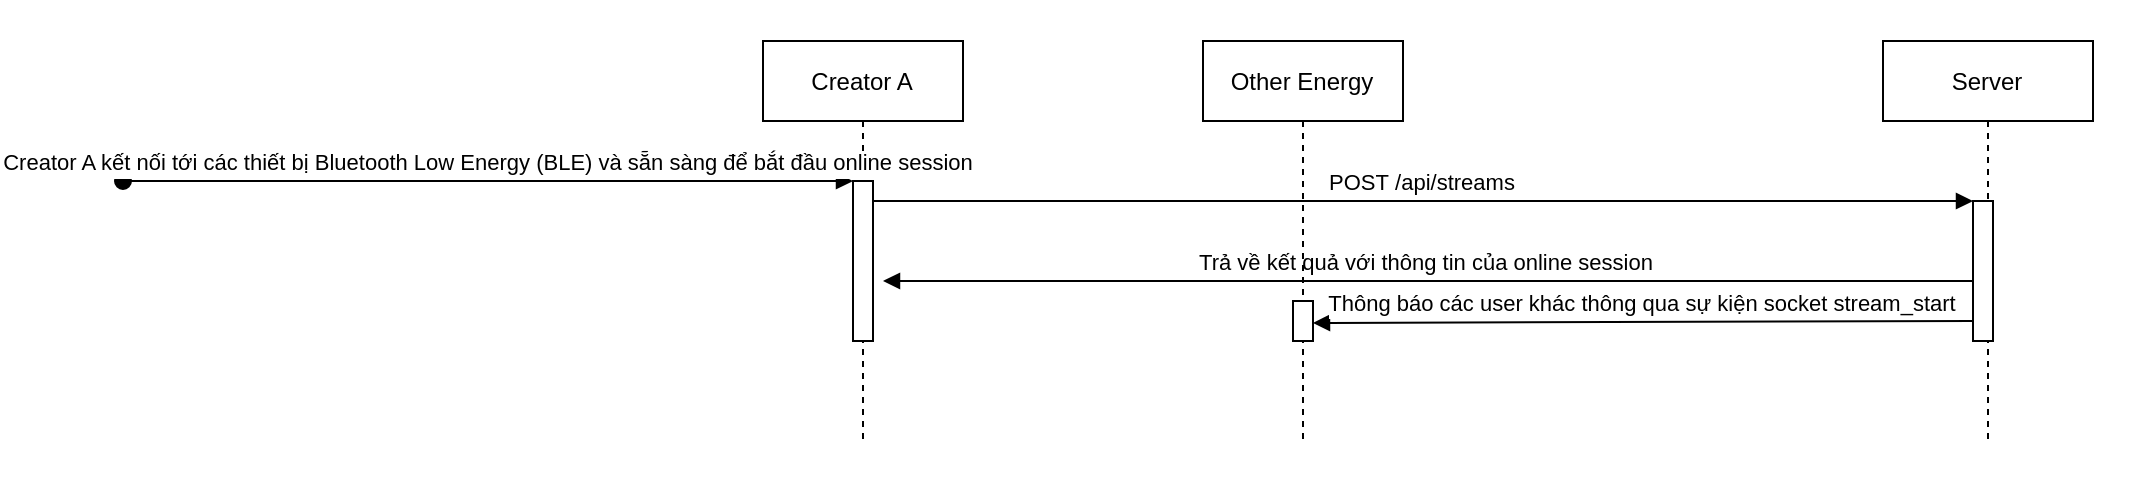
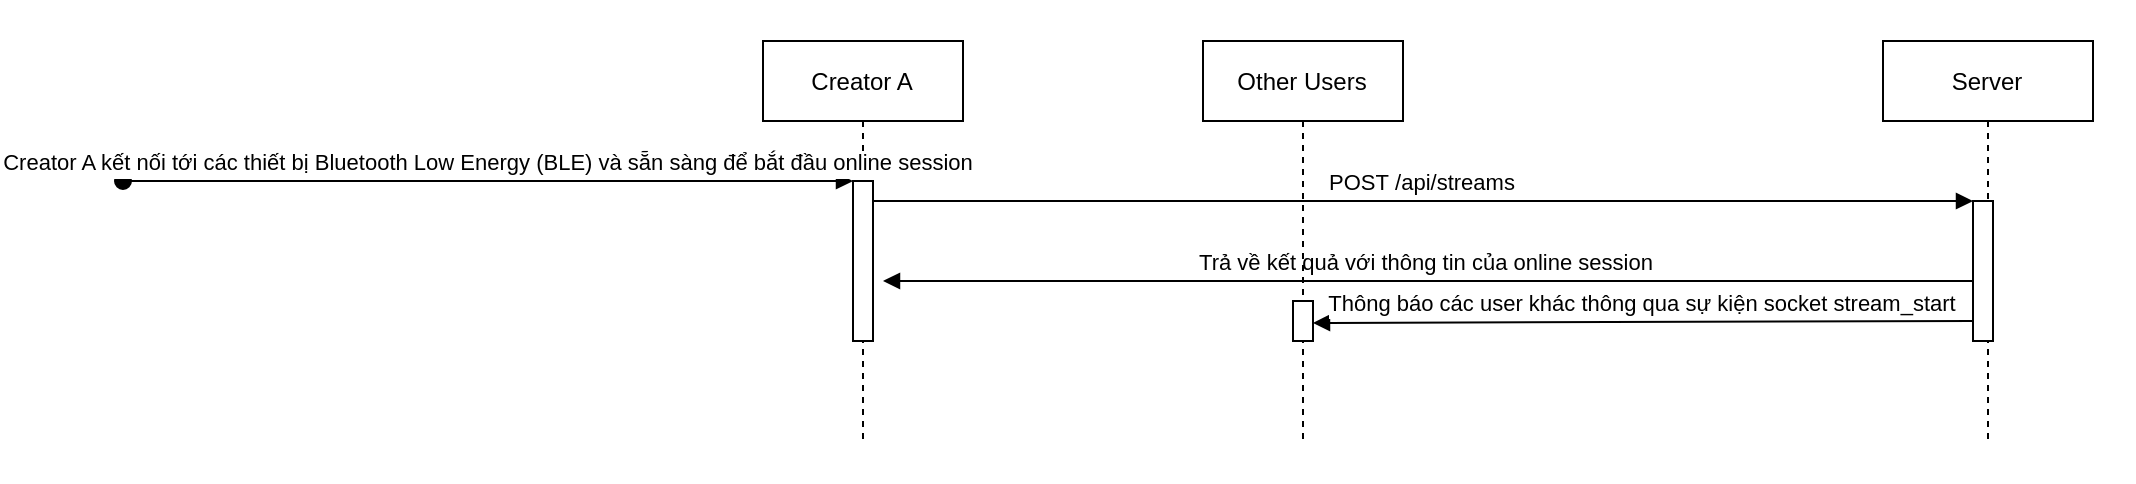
node "Other Energy": label "Other Energy" -> "Other Users"
